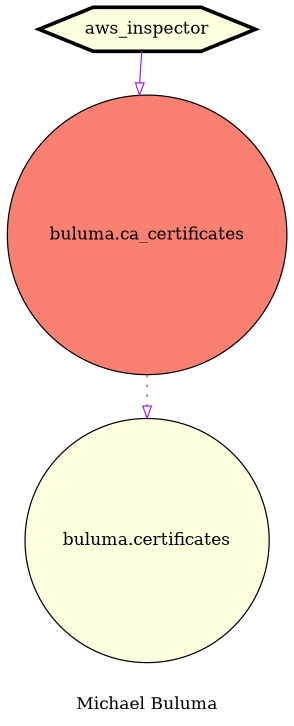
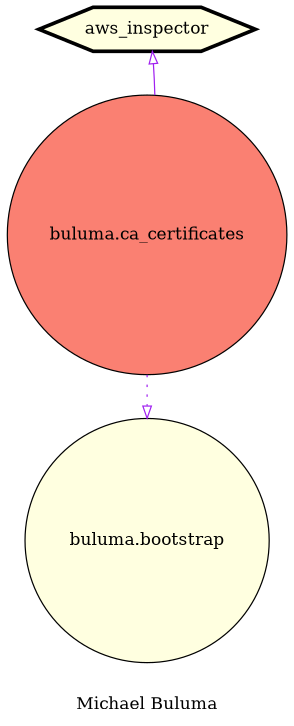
edge "aws_inspector" -> "buluma.ca_certificates": reversed
node "buluma.certificates": label "buluma.certificates" -> "buluma.bootstrap"
